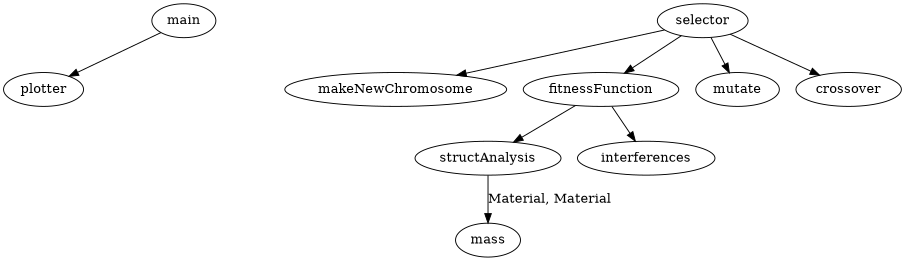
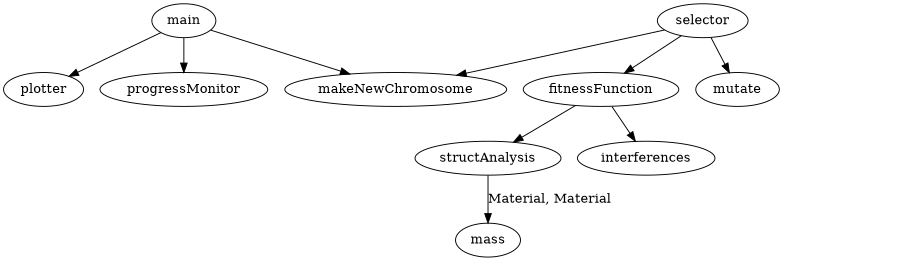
edge "main" -> "makeNewChromosome": added
node "progressMonitor": added
node "crossover": removed
